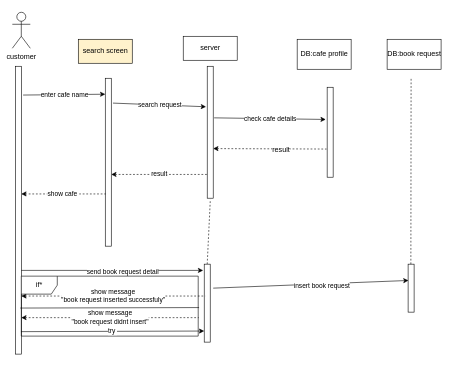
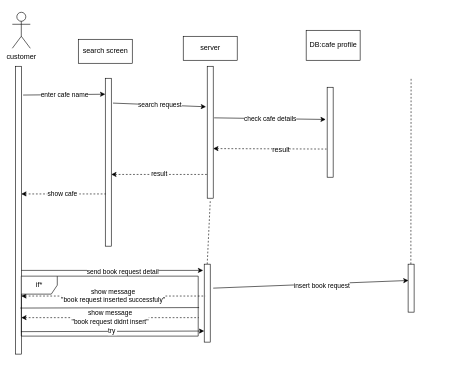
node "search screen": fillcolor #fff2cc -> #ffffff
node "DB:cafe profile": moved (324, 54) -> (333, 45)
node "DB:book request": removed
